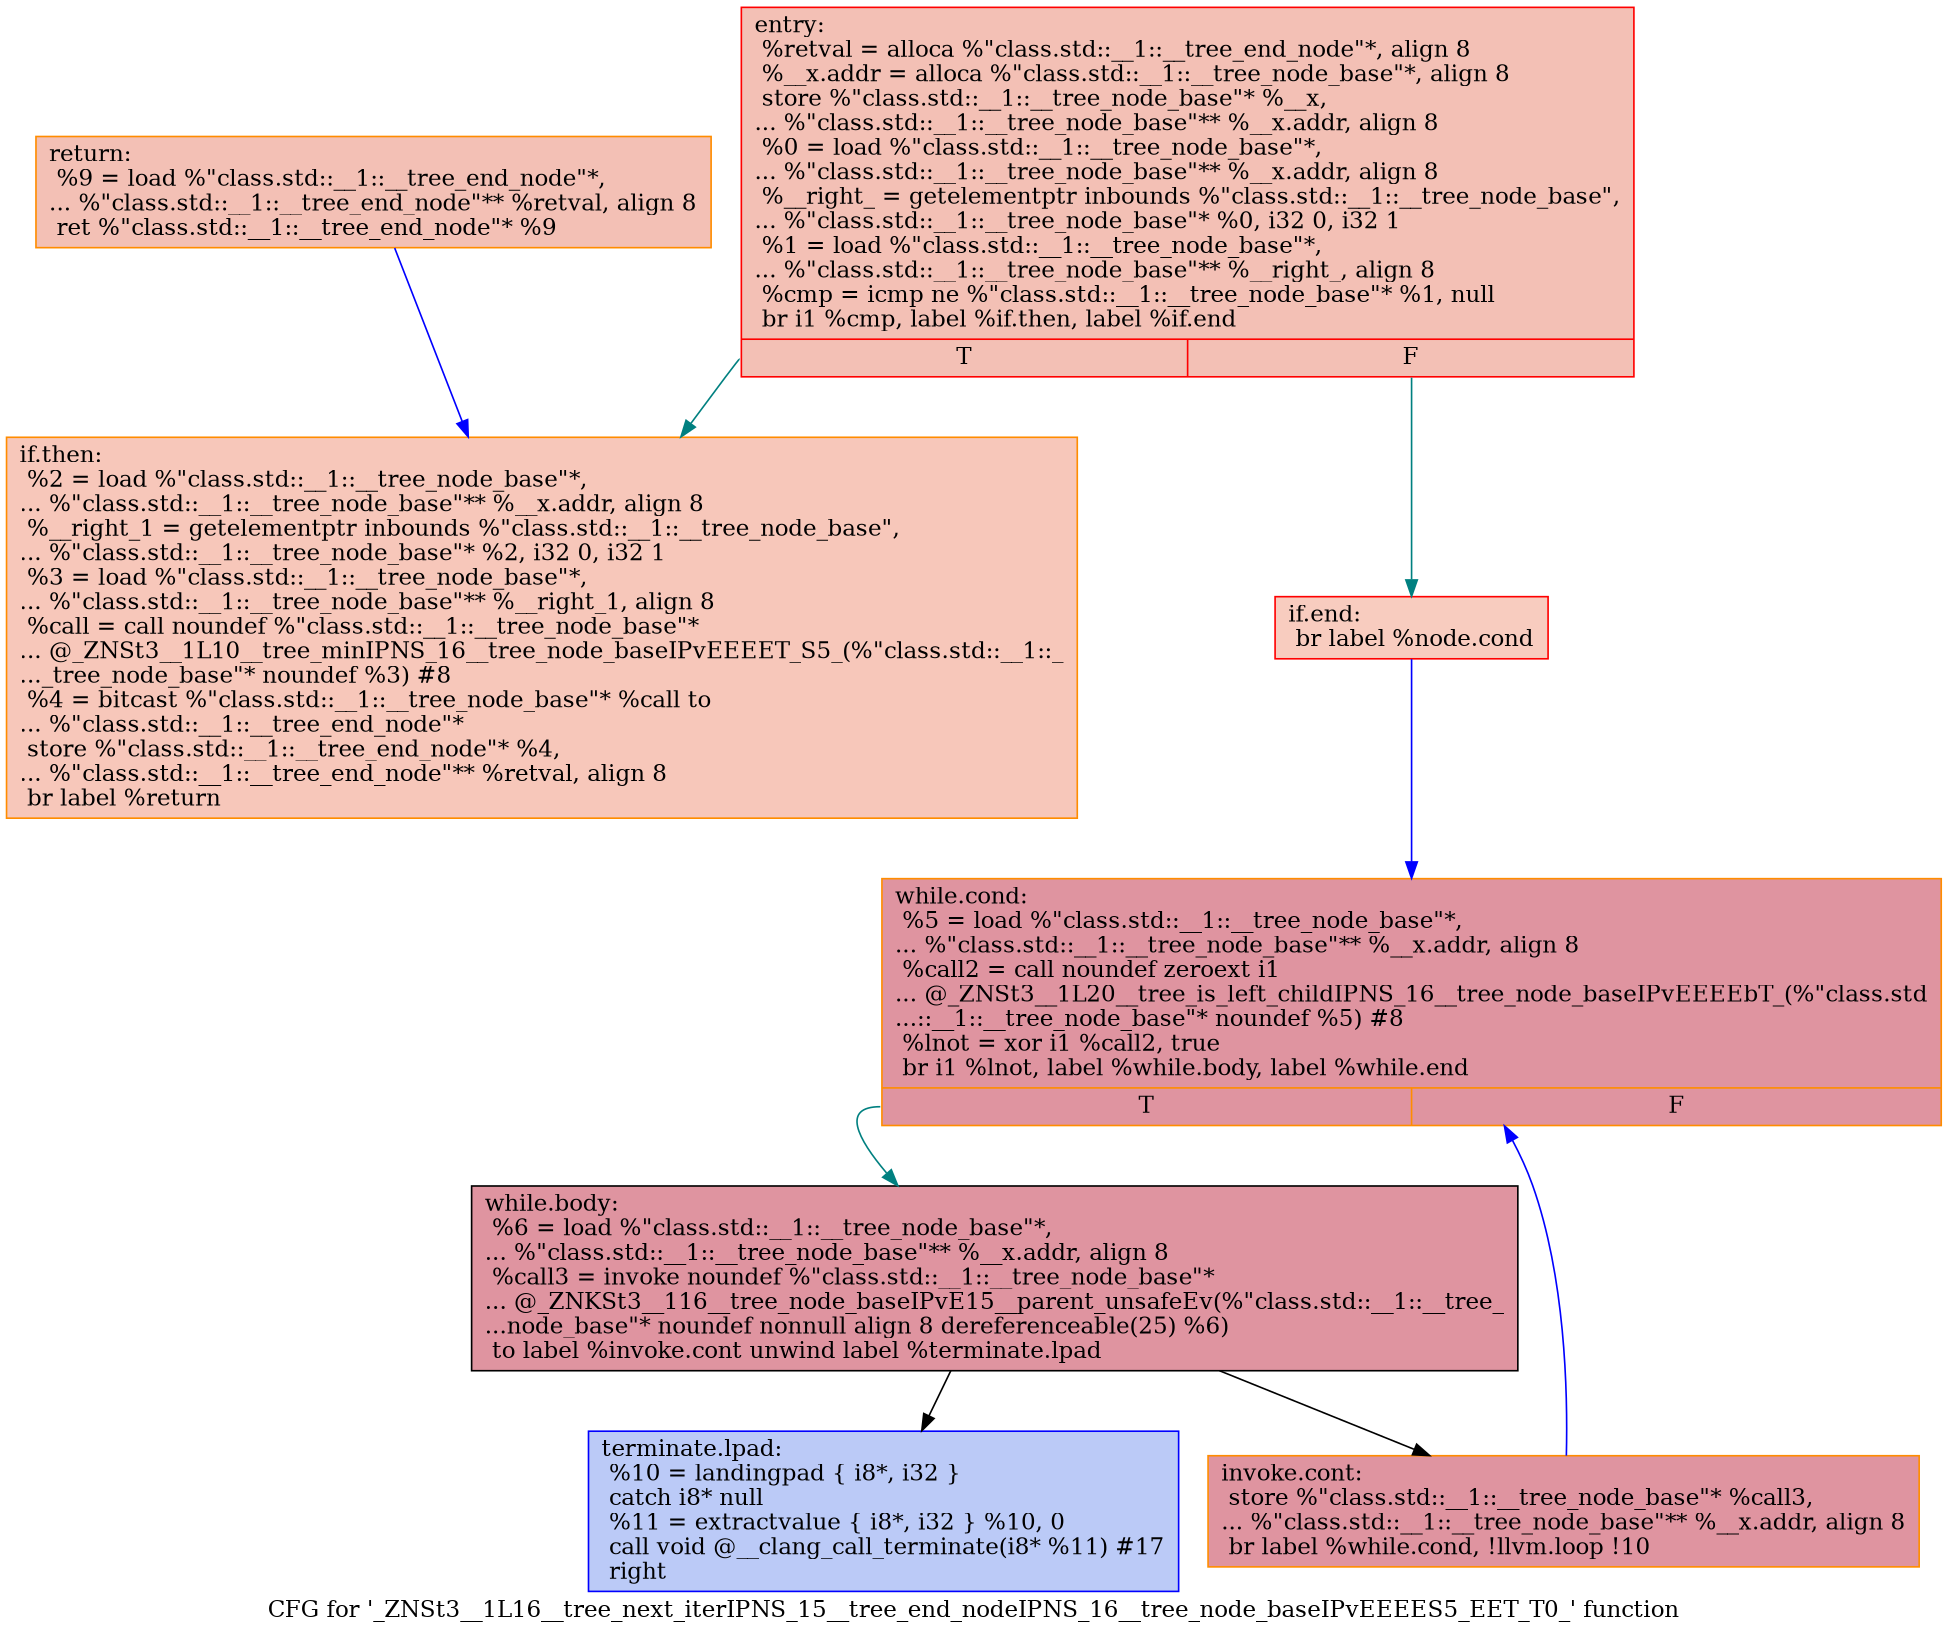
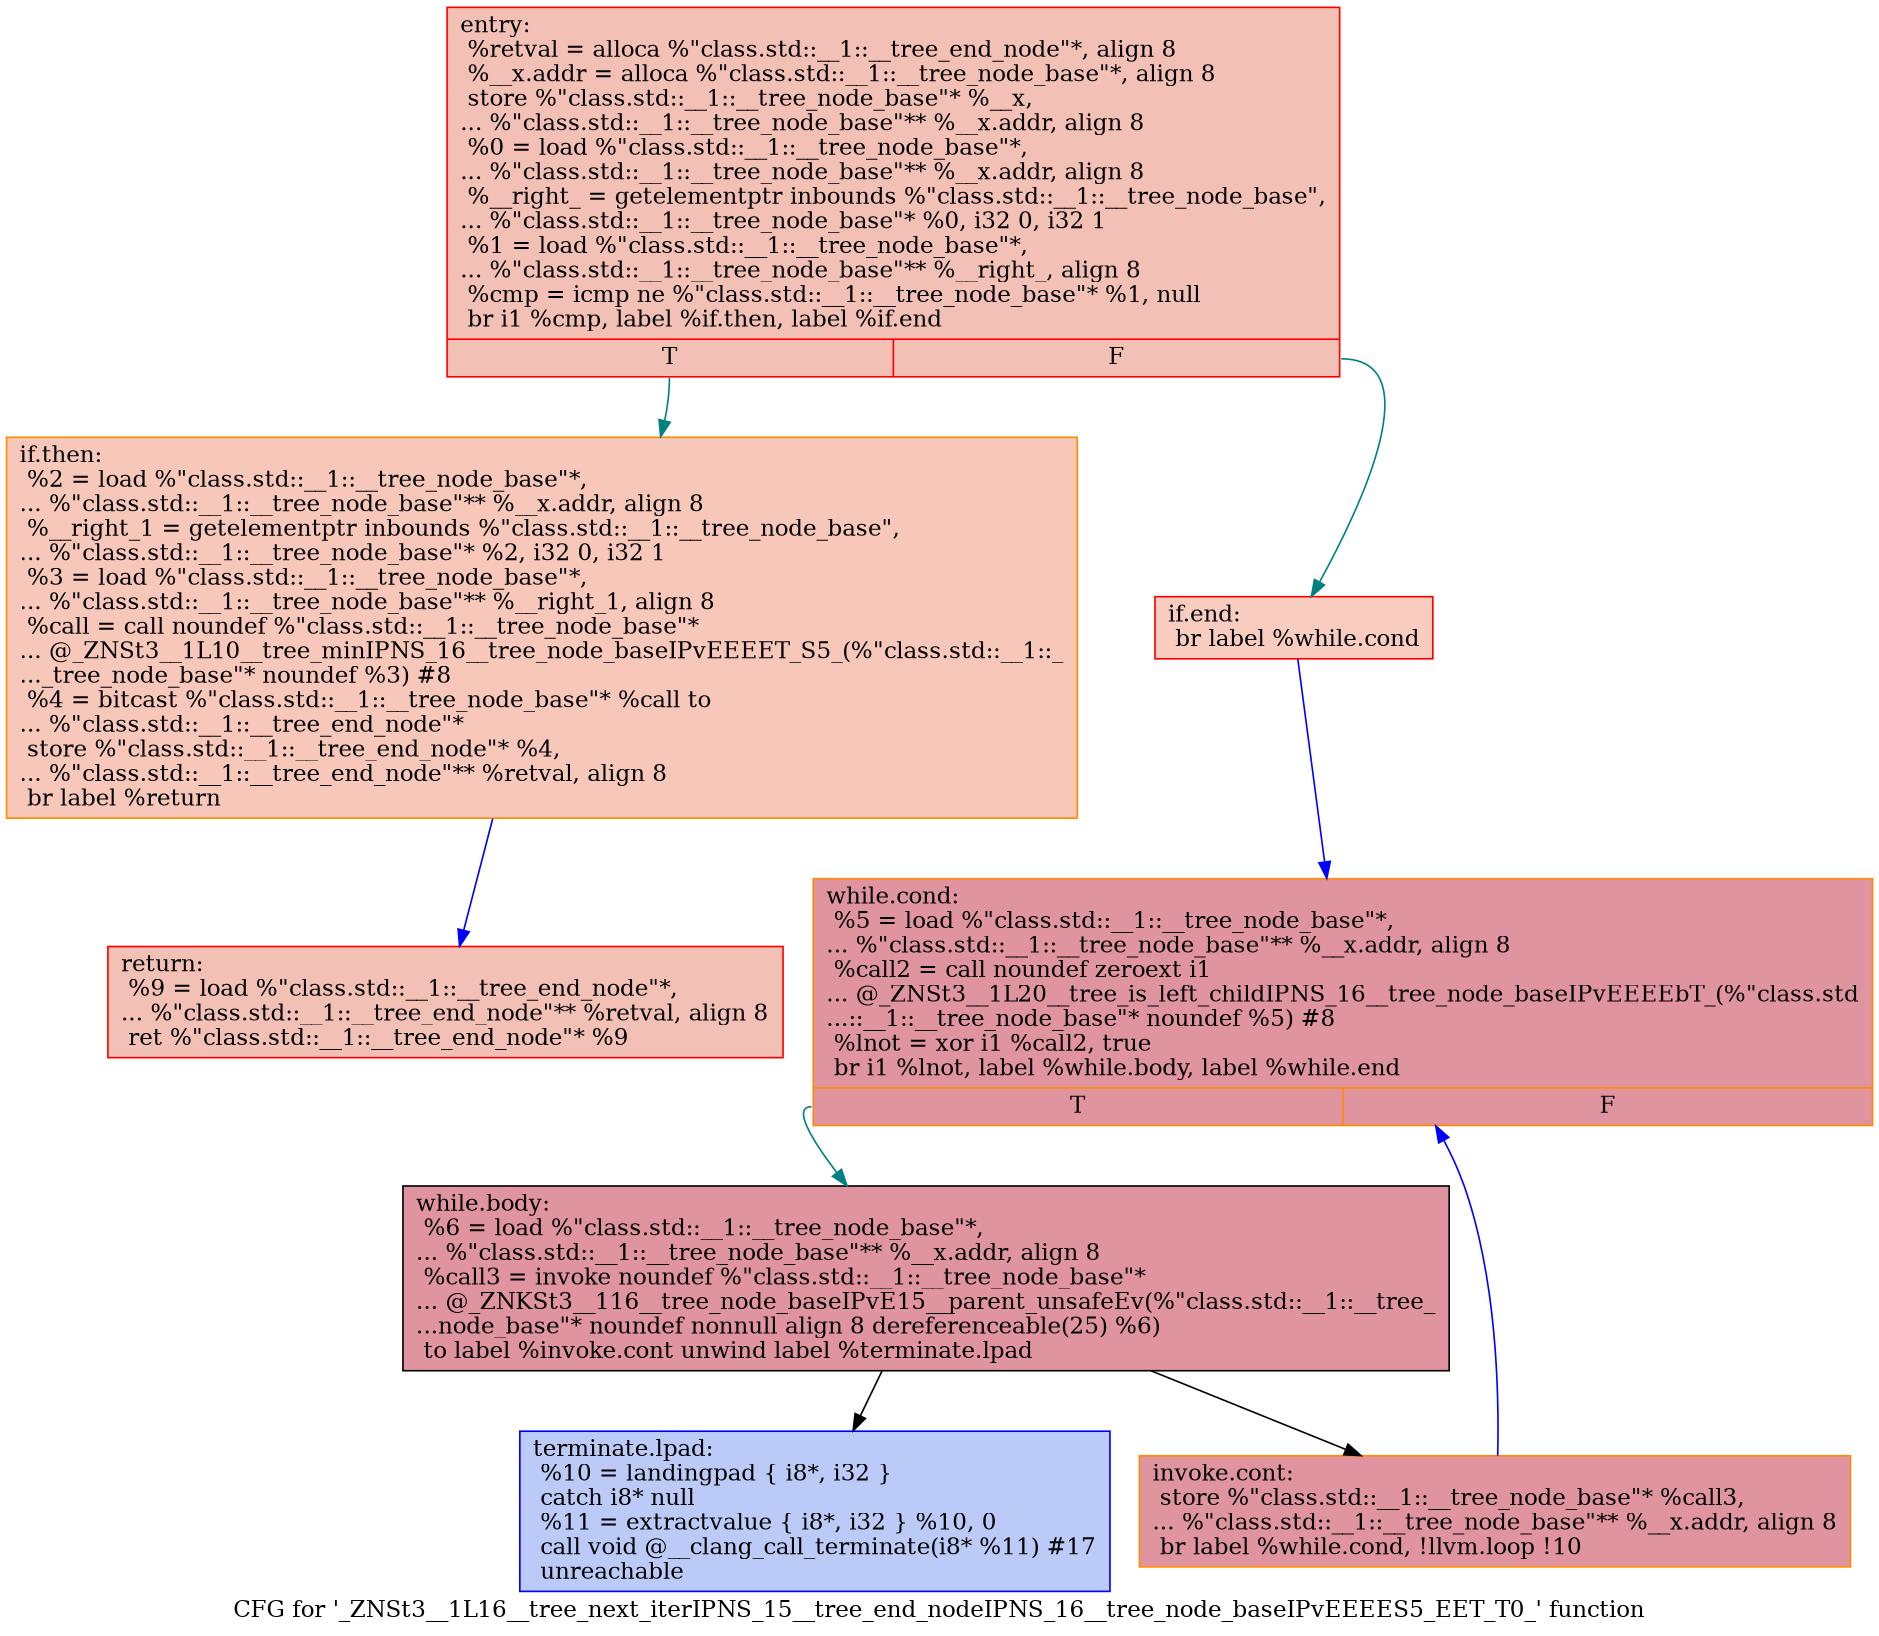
node "return:": color darkorange -> red
edge "return:" -> "if.then:": reversed
node "if.end:": text "br label %node.cond" -> "br label %while.cond"
node "terminate.lpad:": text "right" -> "unreachable"
